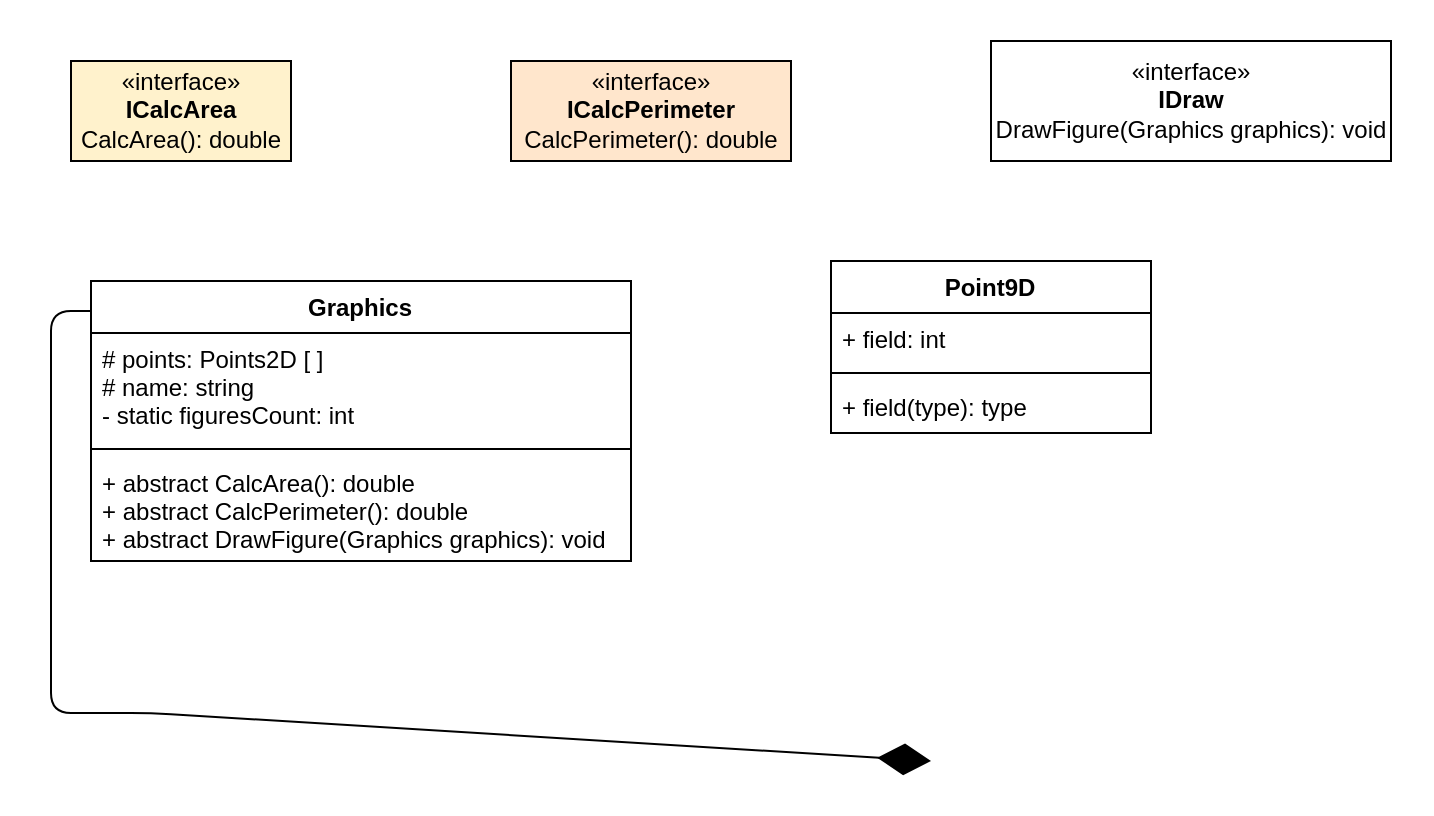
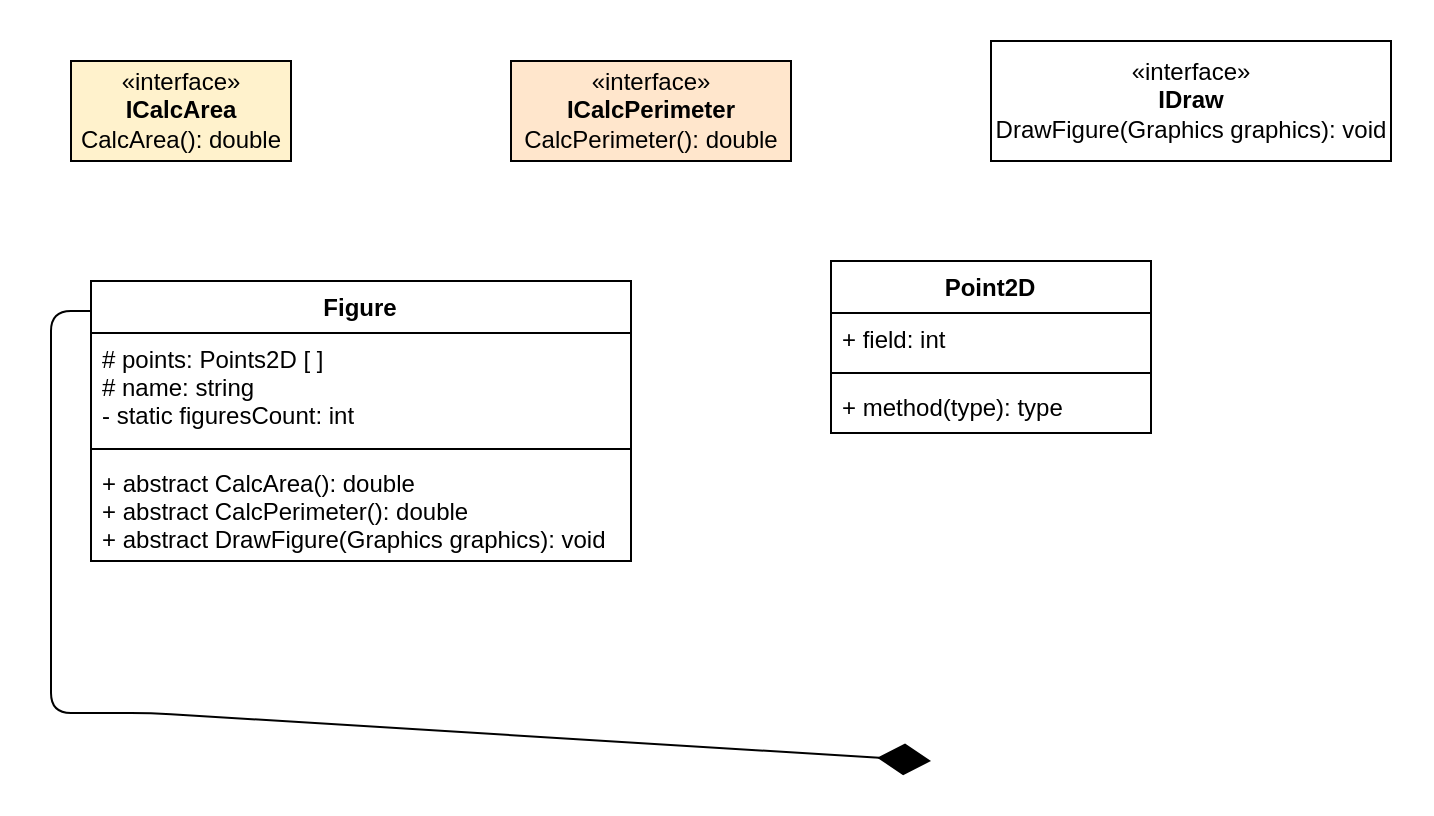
node "Point9D": label "Point9D" -> "Point2D"
node "Graphics": label "Graphics" -> "Figure"
node "+ field(type): type": label "+ field(type): type" -> "+ method(type): type"
